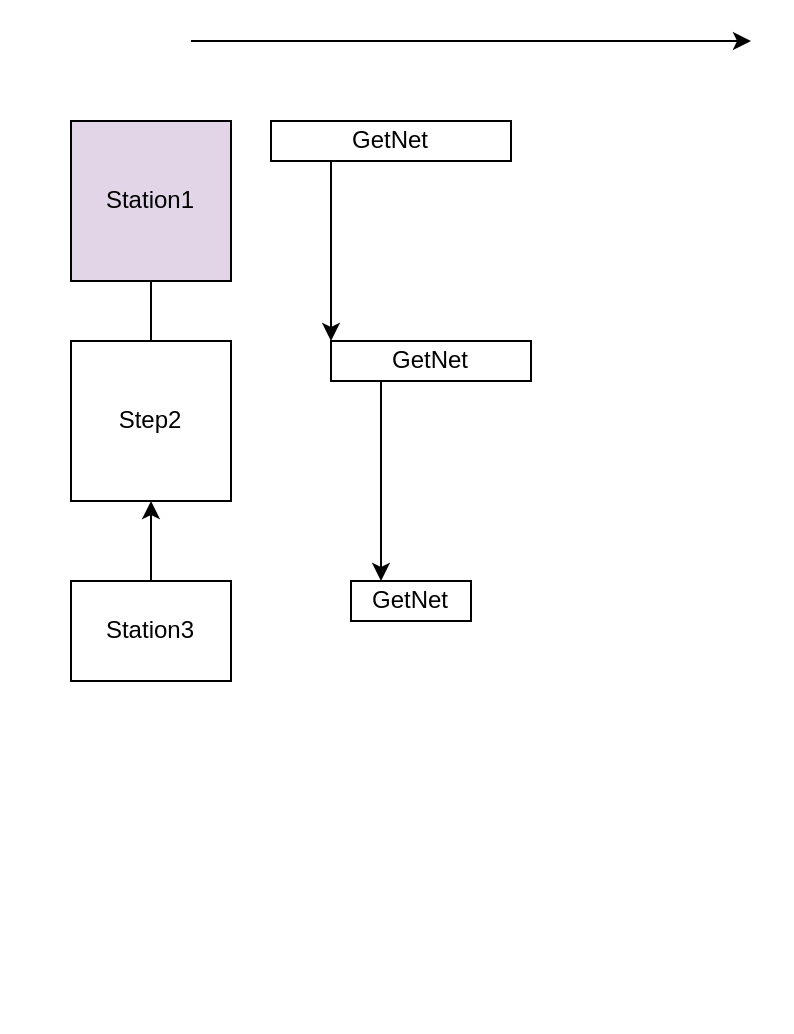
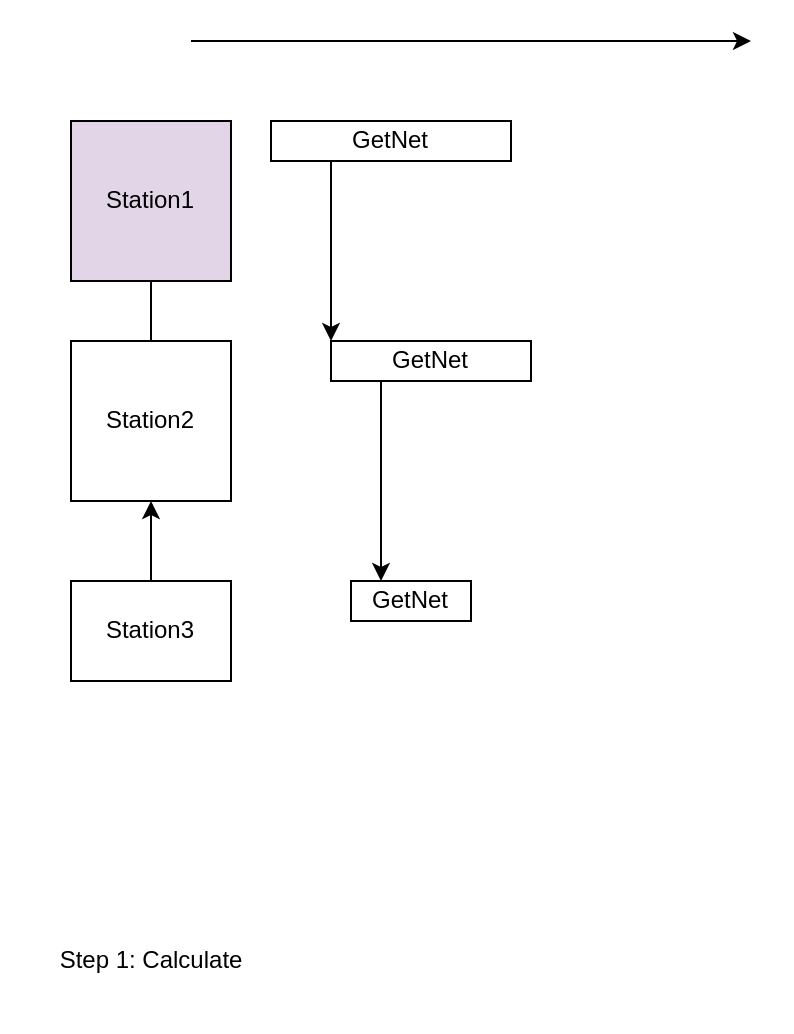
node "Step2": label "Step2" -> "Station2"
node "Step 1: Calculate": added
